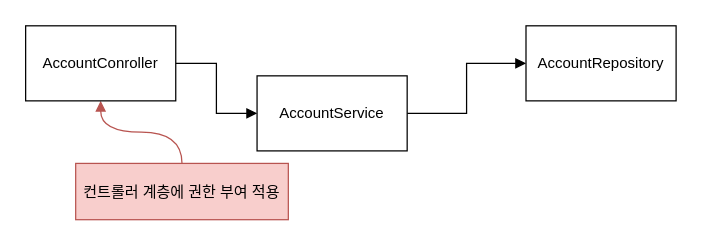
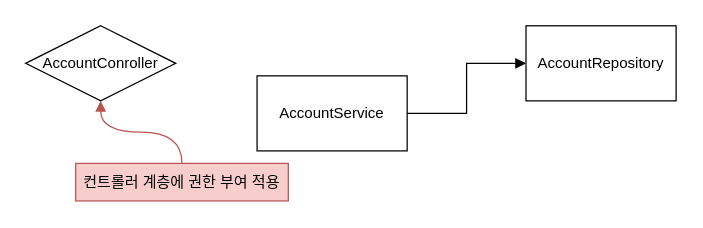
node "AccountConroller": shape rectangle -> diamond
edge "AccountConroller" -> "AccountService": removed
node "컨트롤러 계층에 권한 부여 적용": size 213x56 -> 213x38
